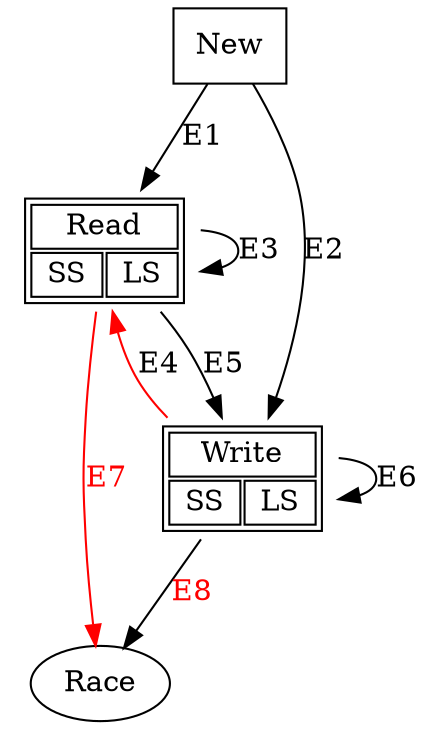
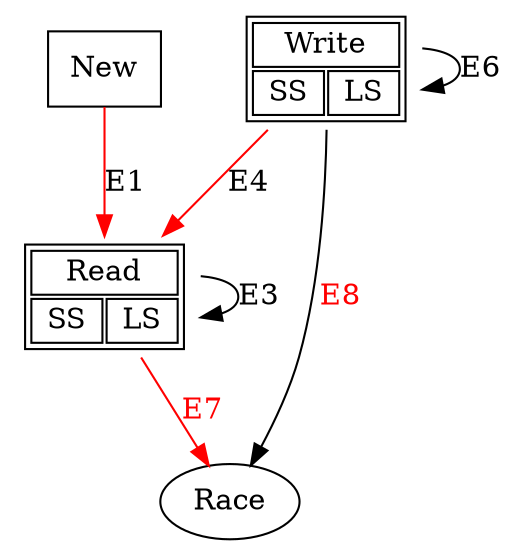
edge "New" -> "Read": color black -> red
edge "New" -> "Write": removed, label "E2"
edge "Read" -> "Write": removed, label "E5"
